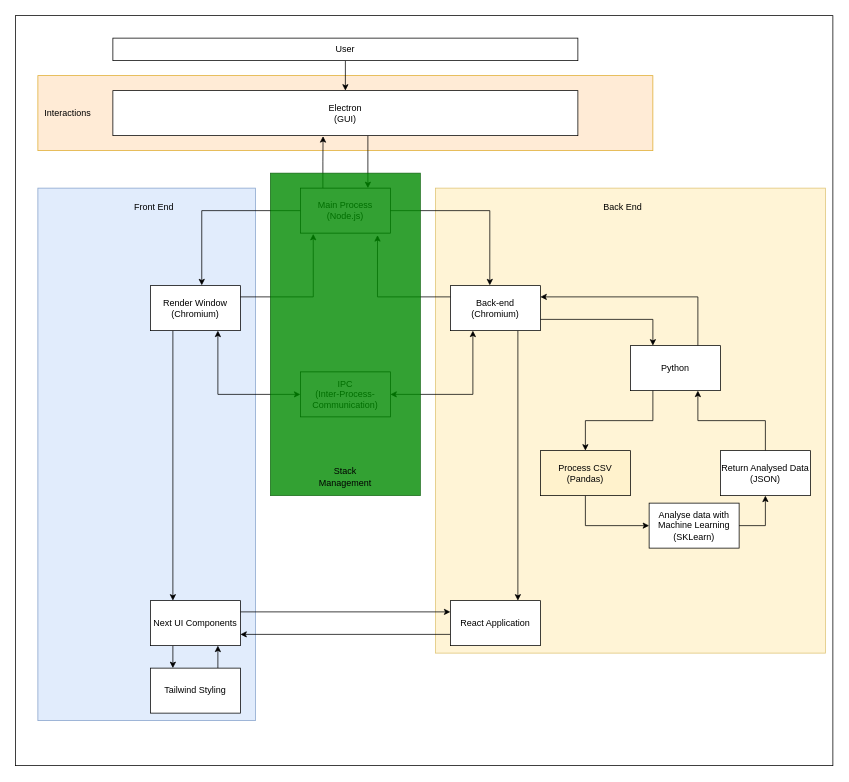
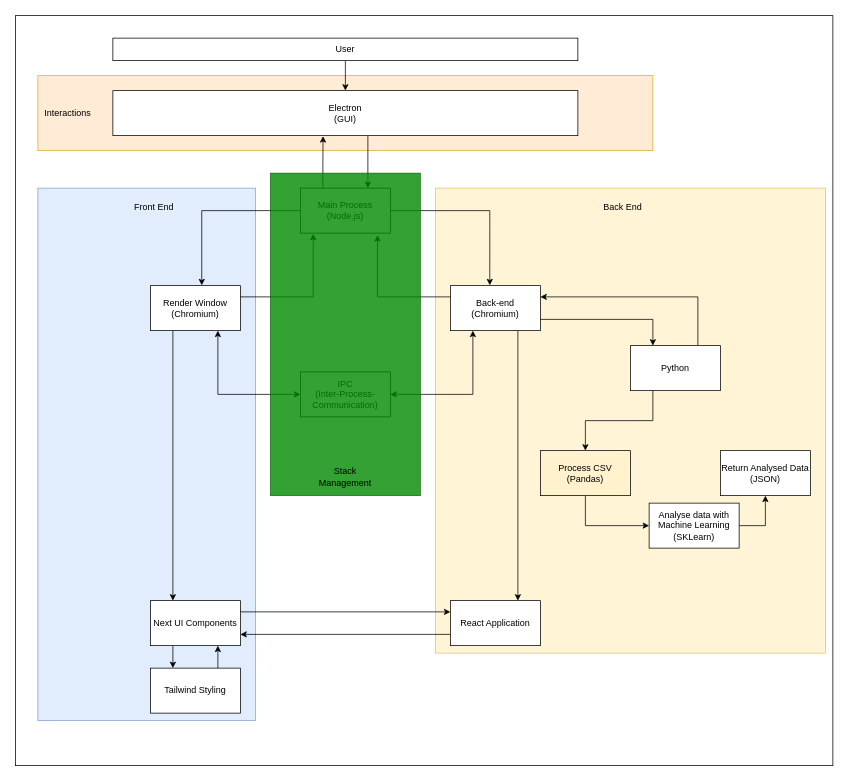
edge "Return Analysed Data (JSON)" -> "Python": removed
